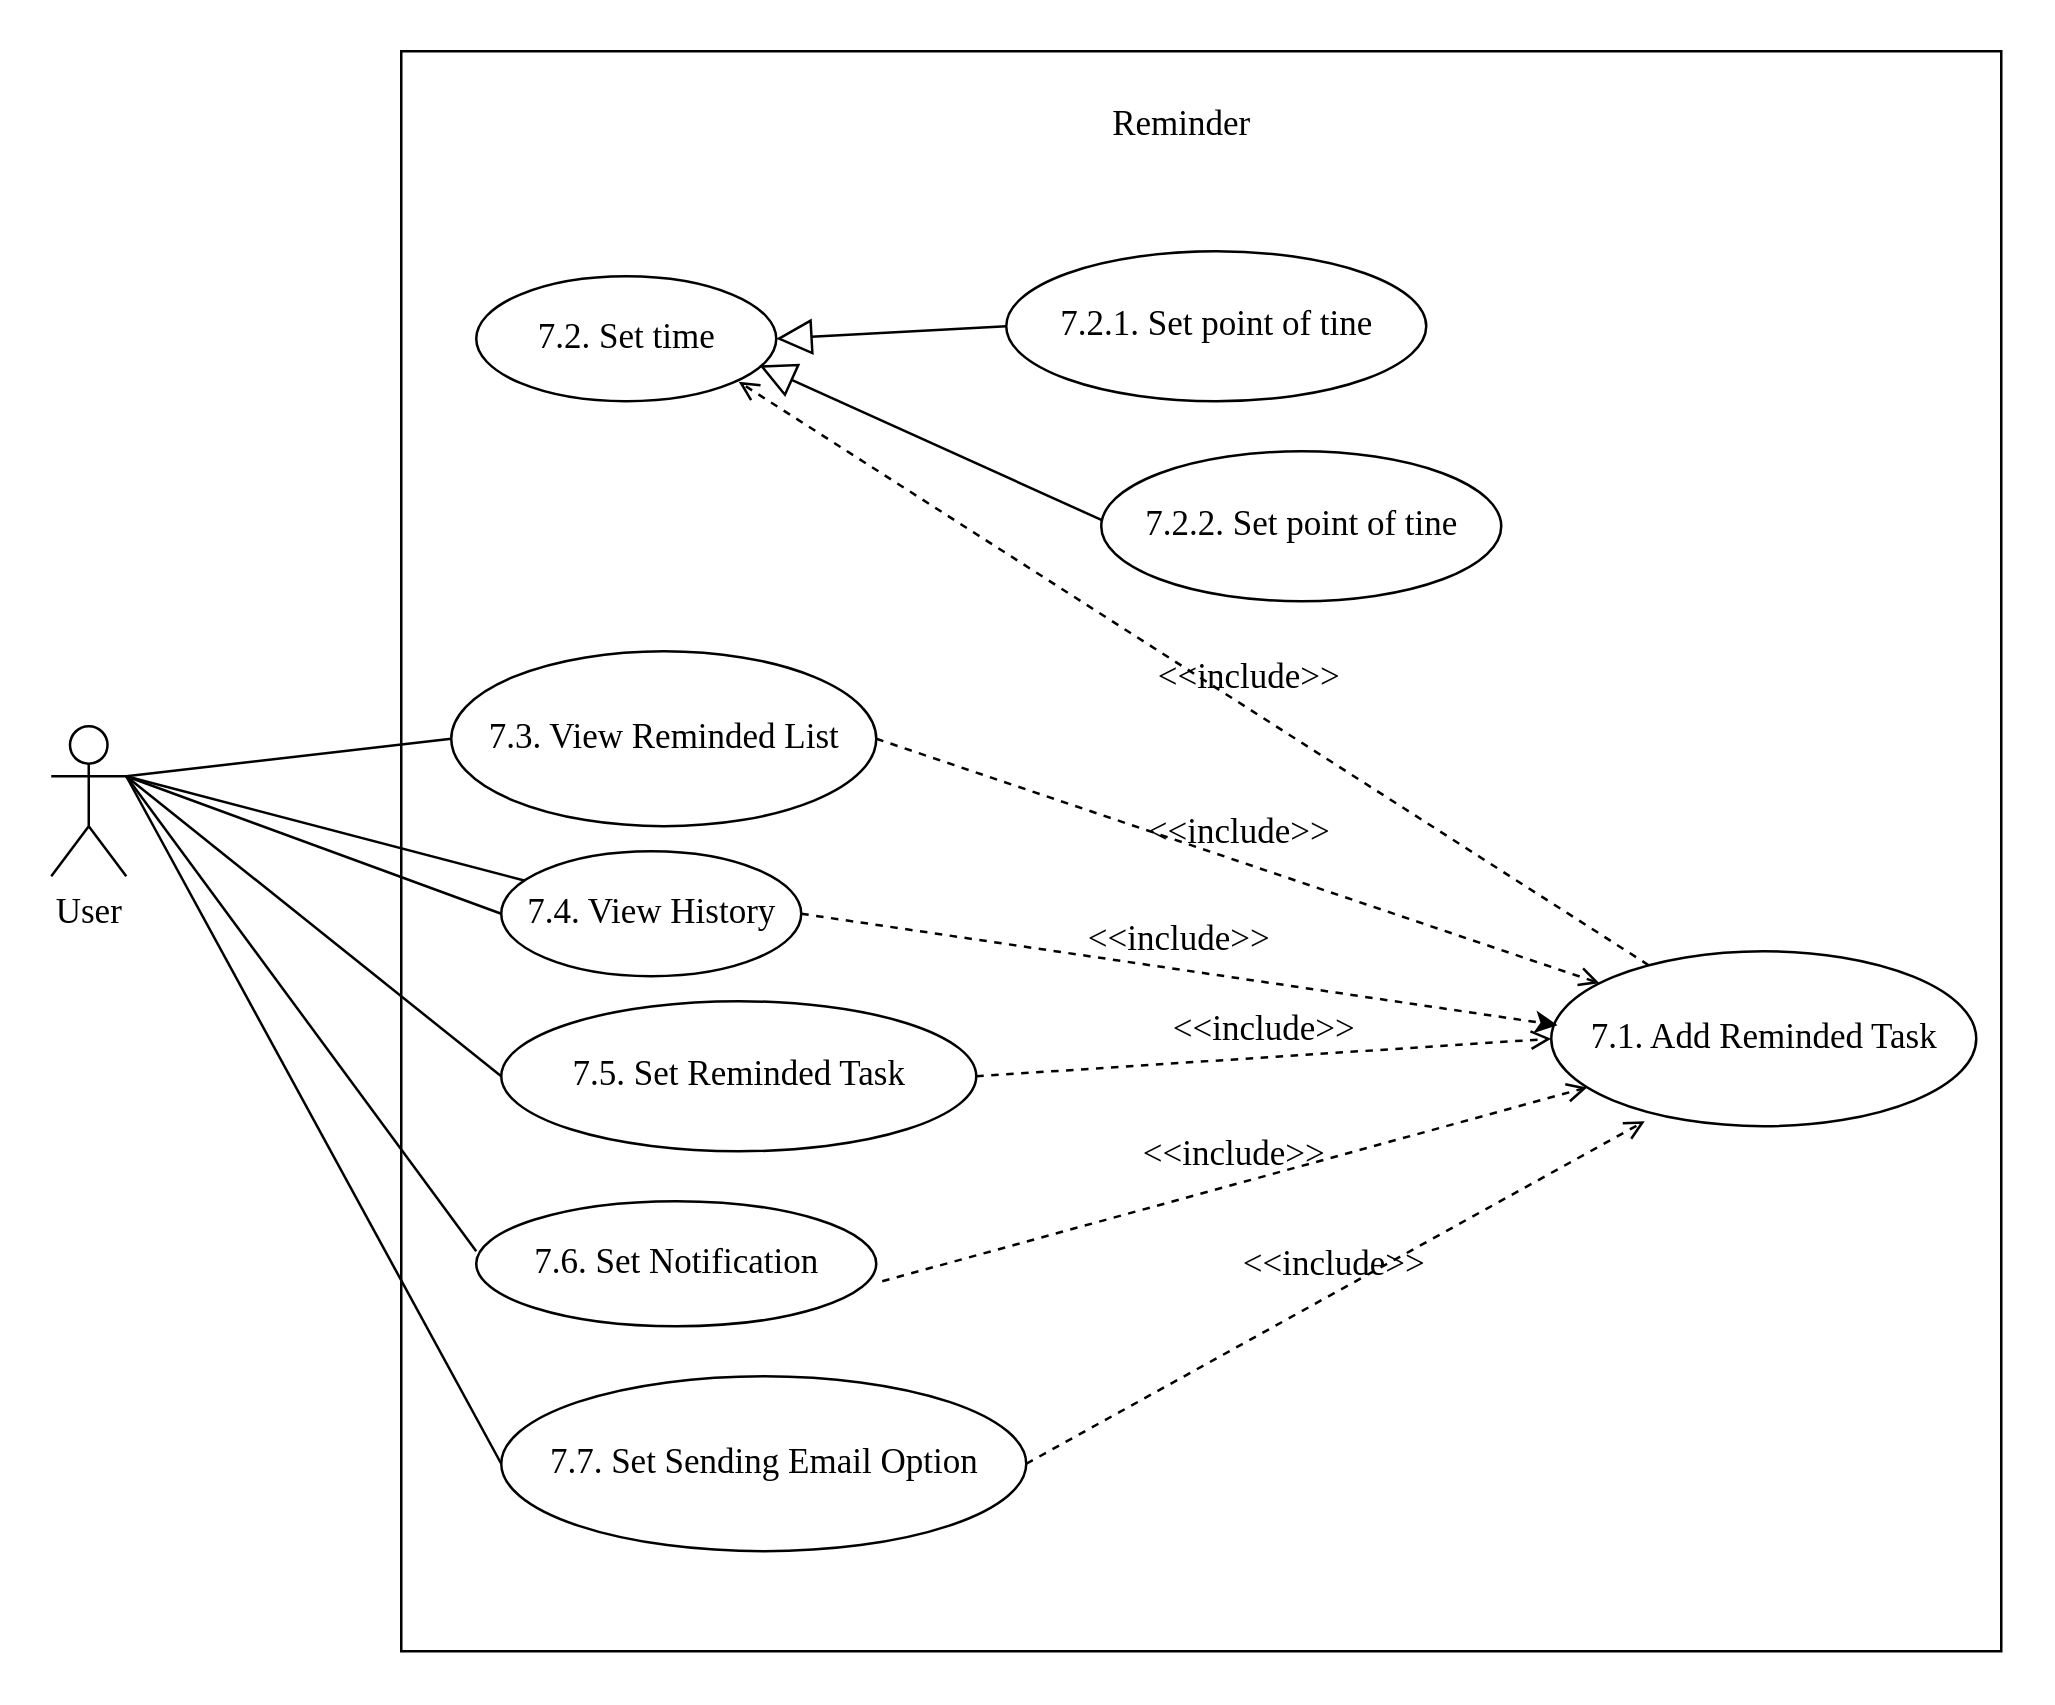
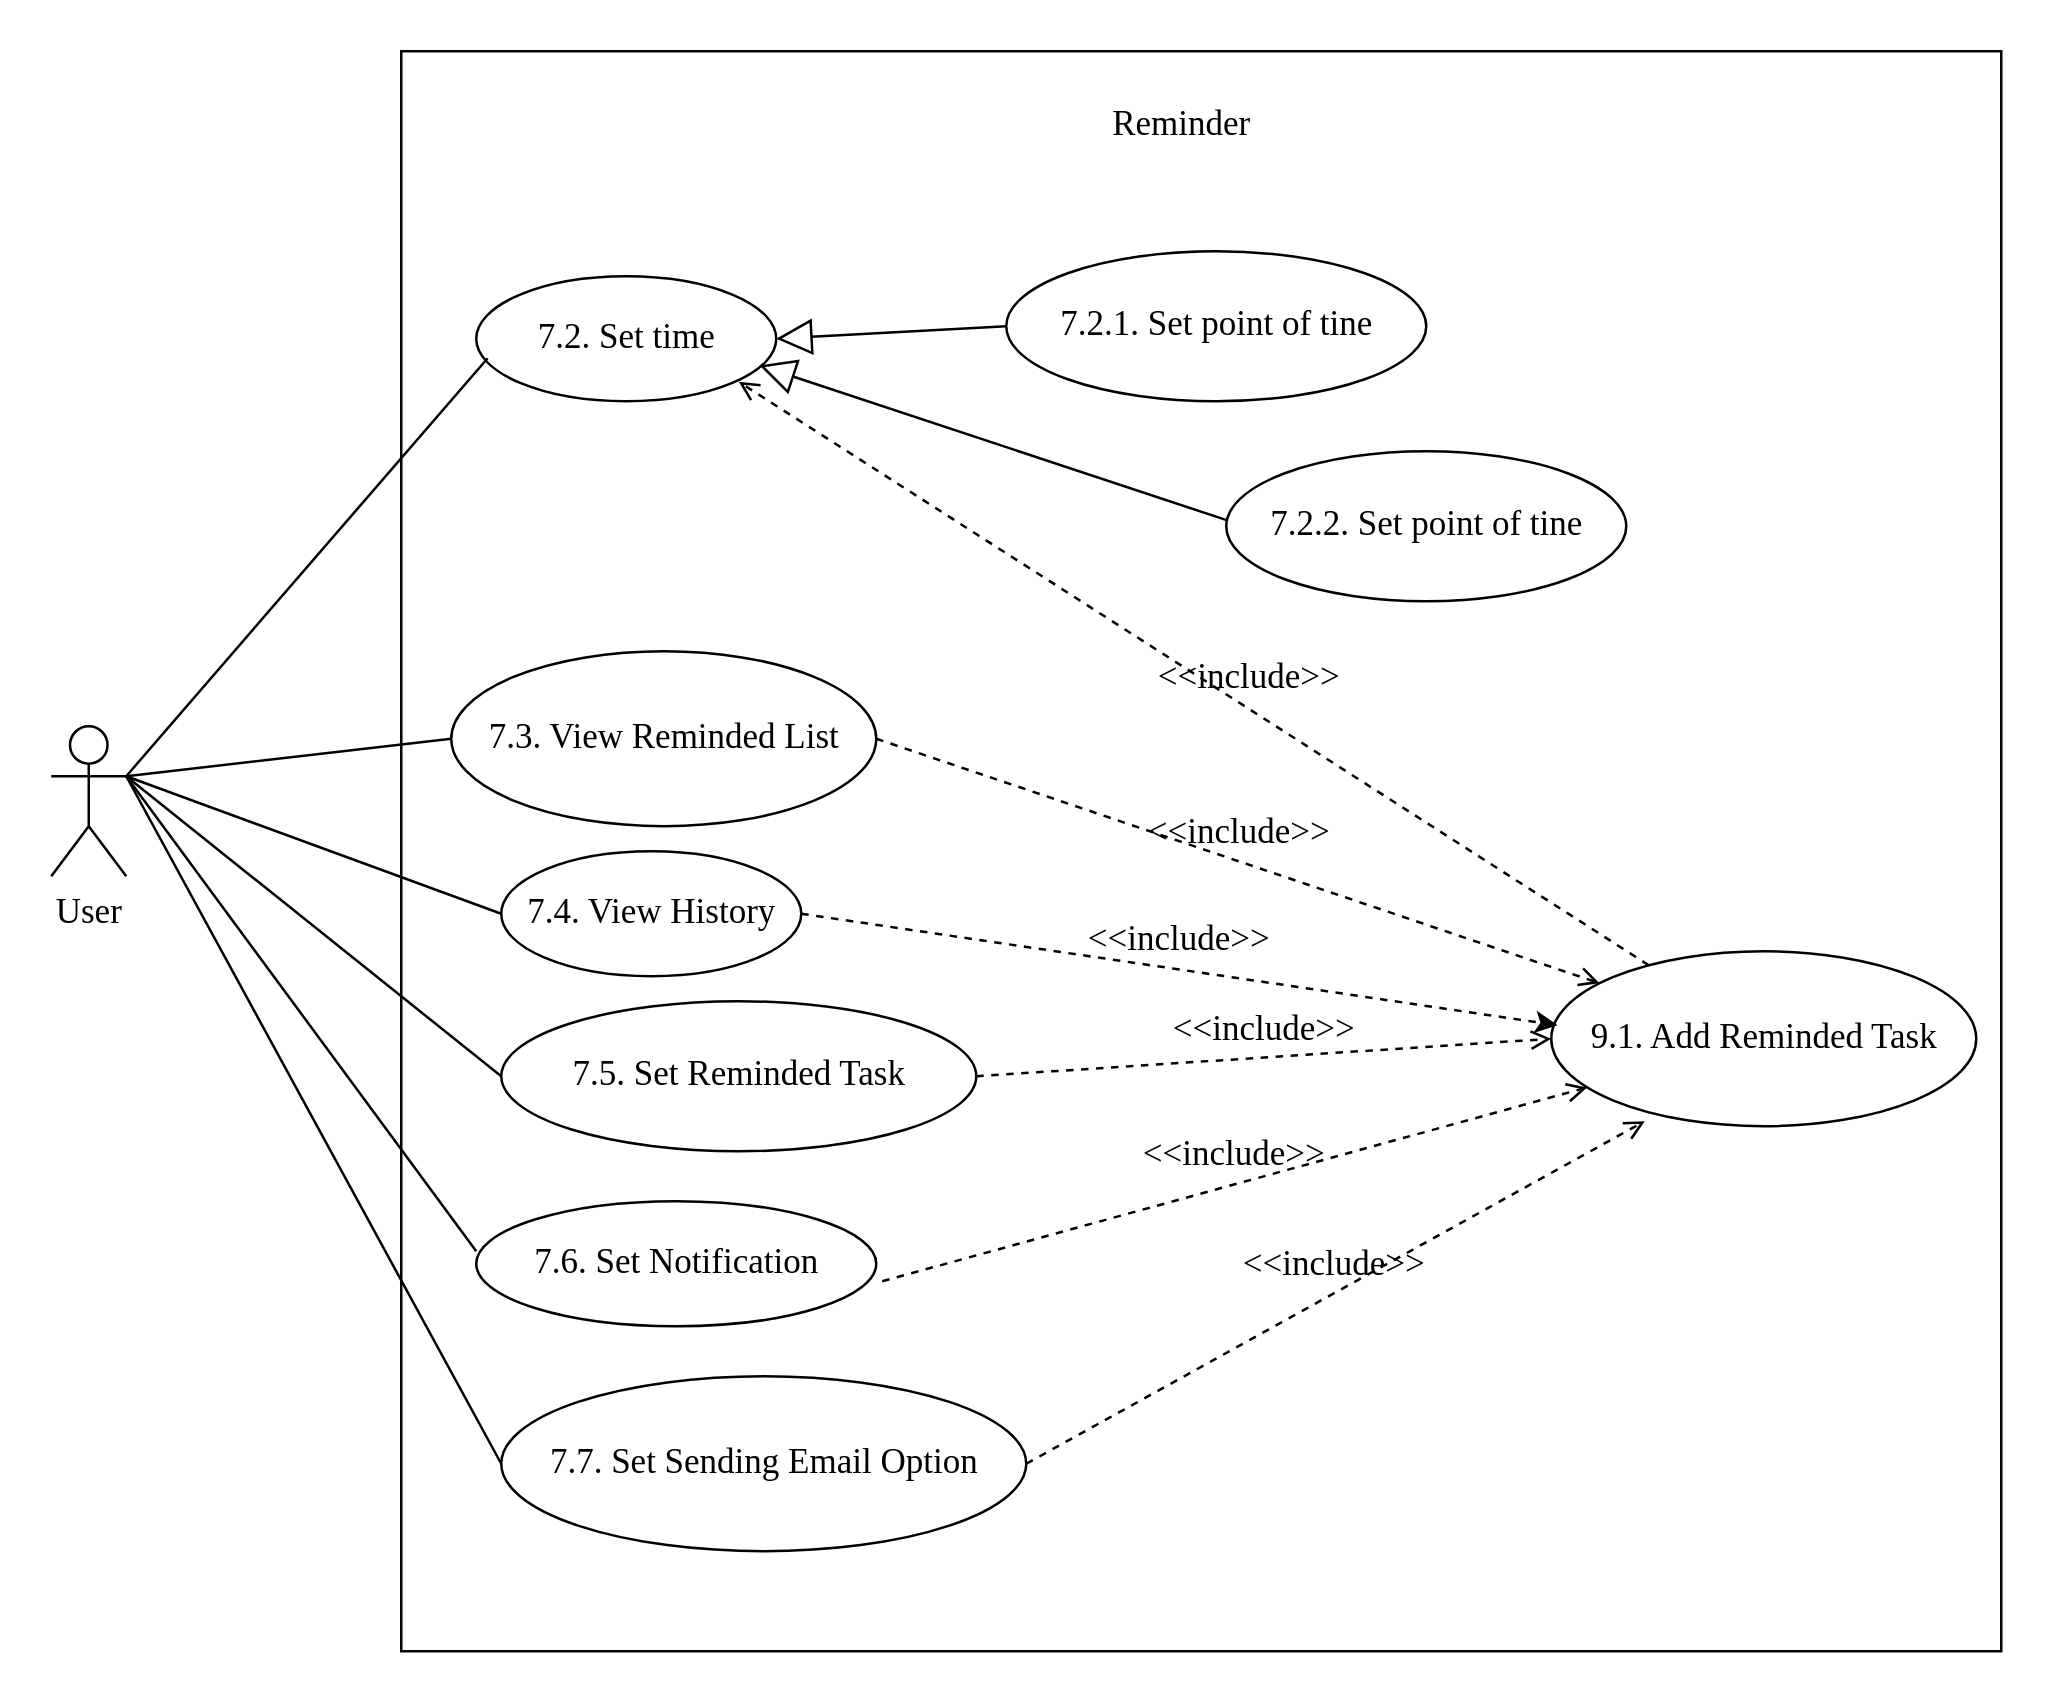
node "7.2.2. Set point of tine": moved (1301, 526) -> (1426, 526)
edge "User" -- "7.4. View History": now "User" -- "7.2. Set time"
node "7.1. Add Reminded Task": label "7.1. Add Reminded Task" -> "9.1. Add Reminded Task"
